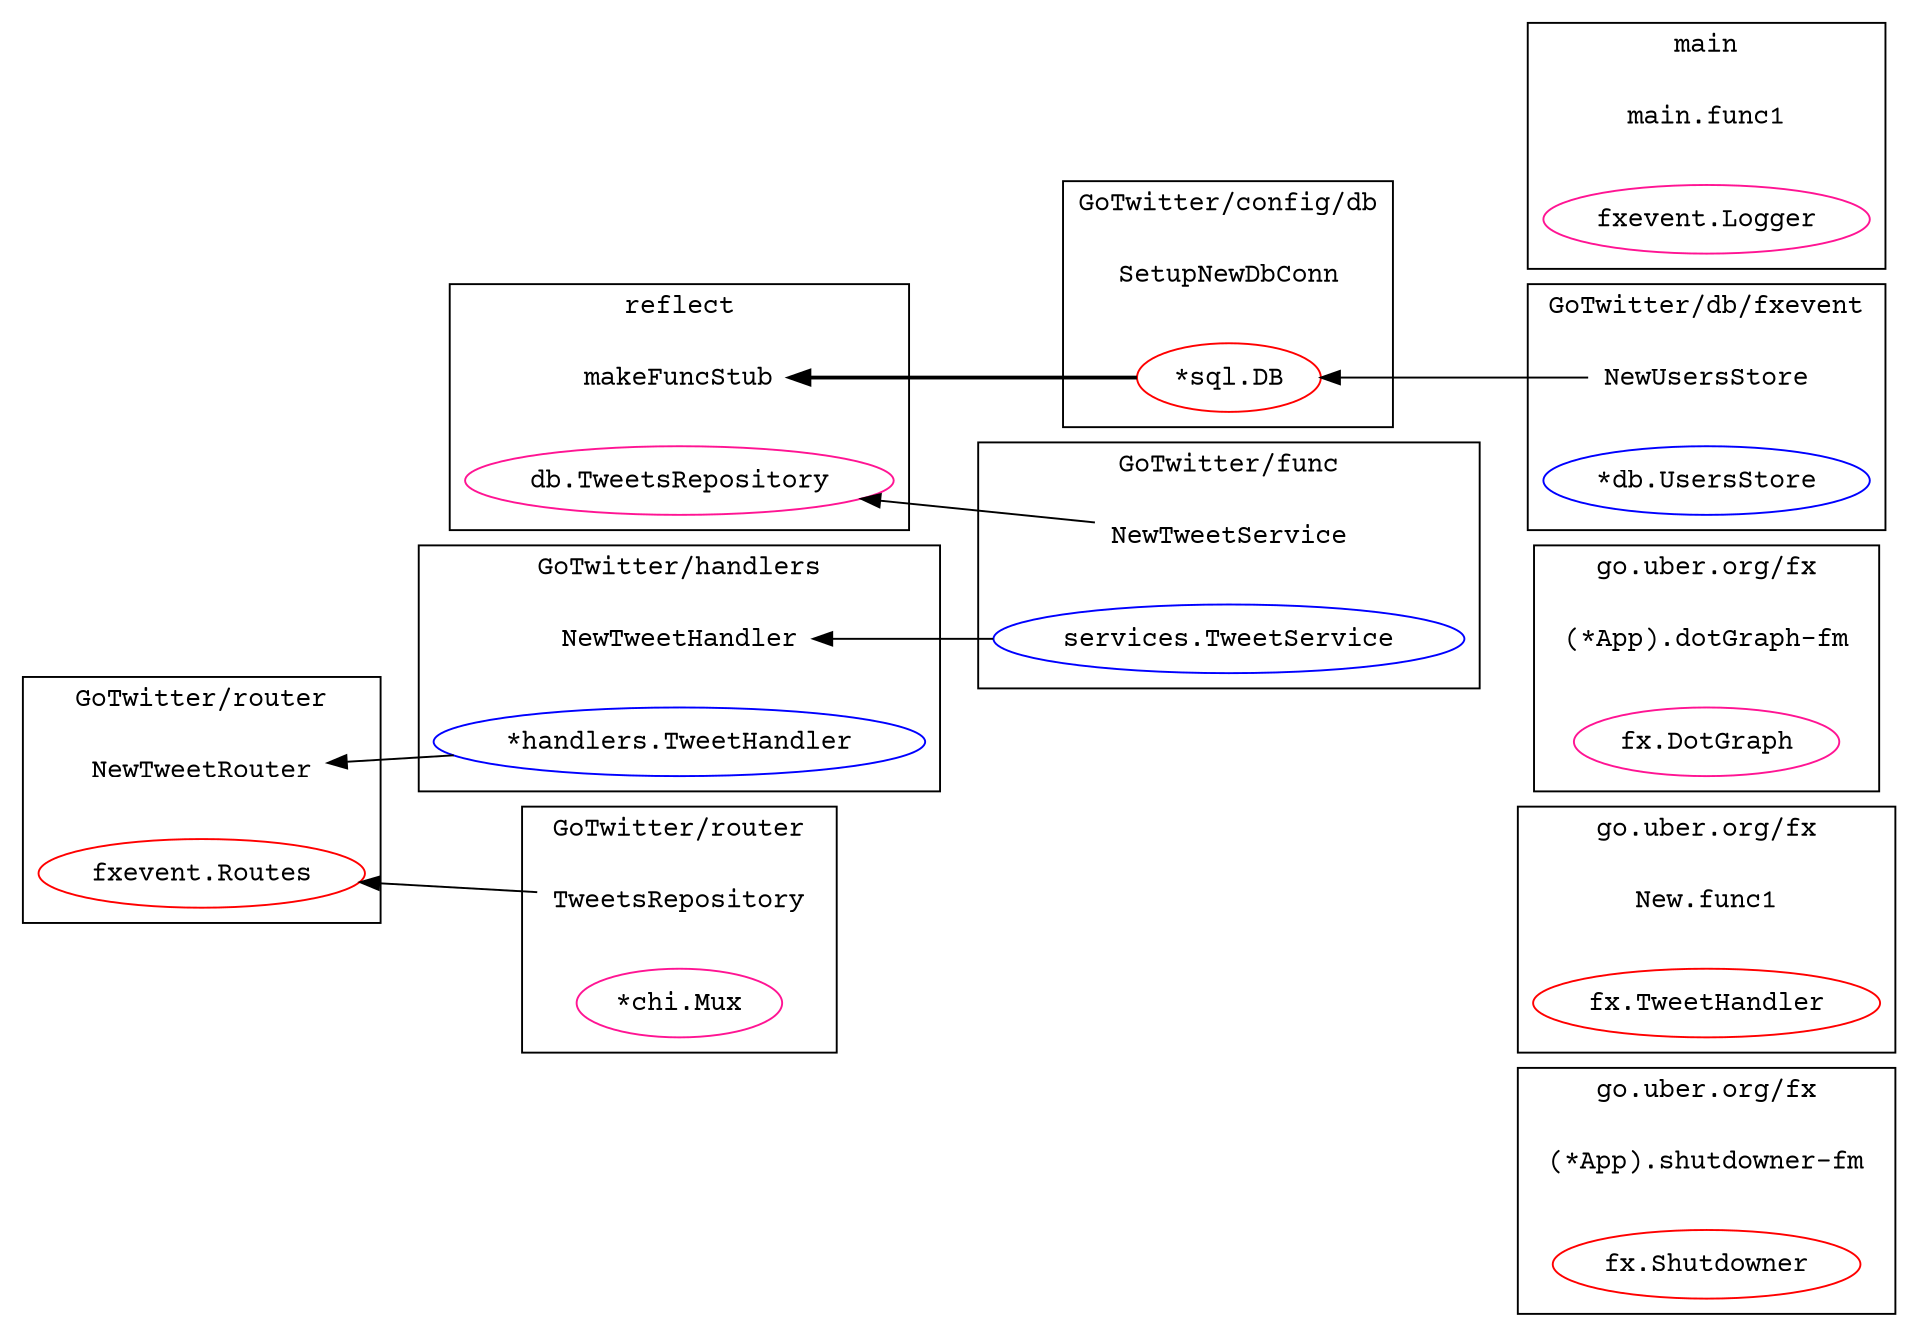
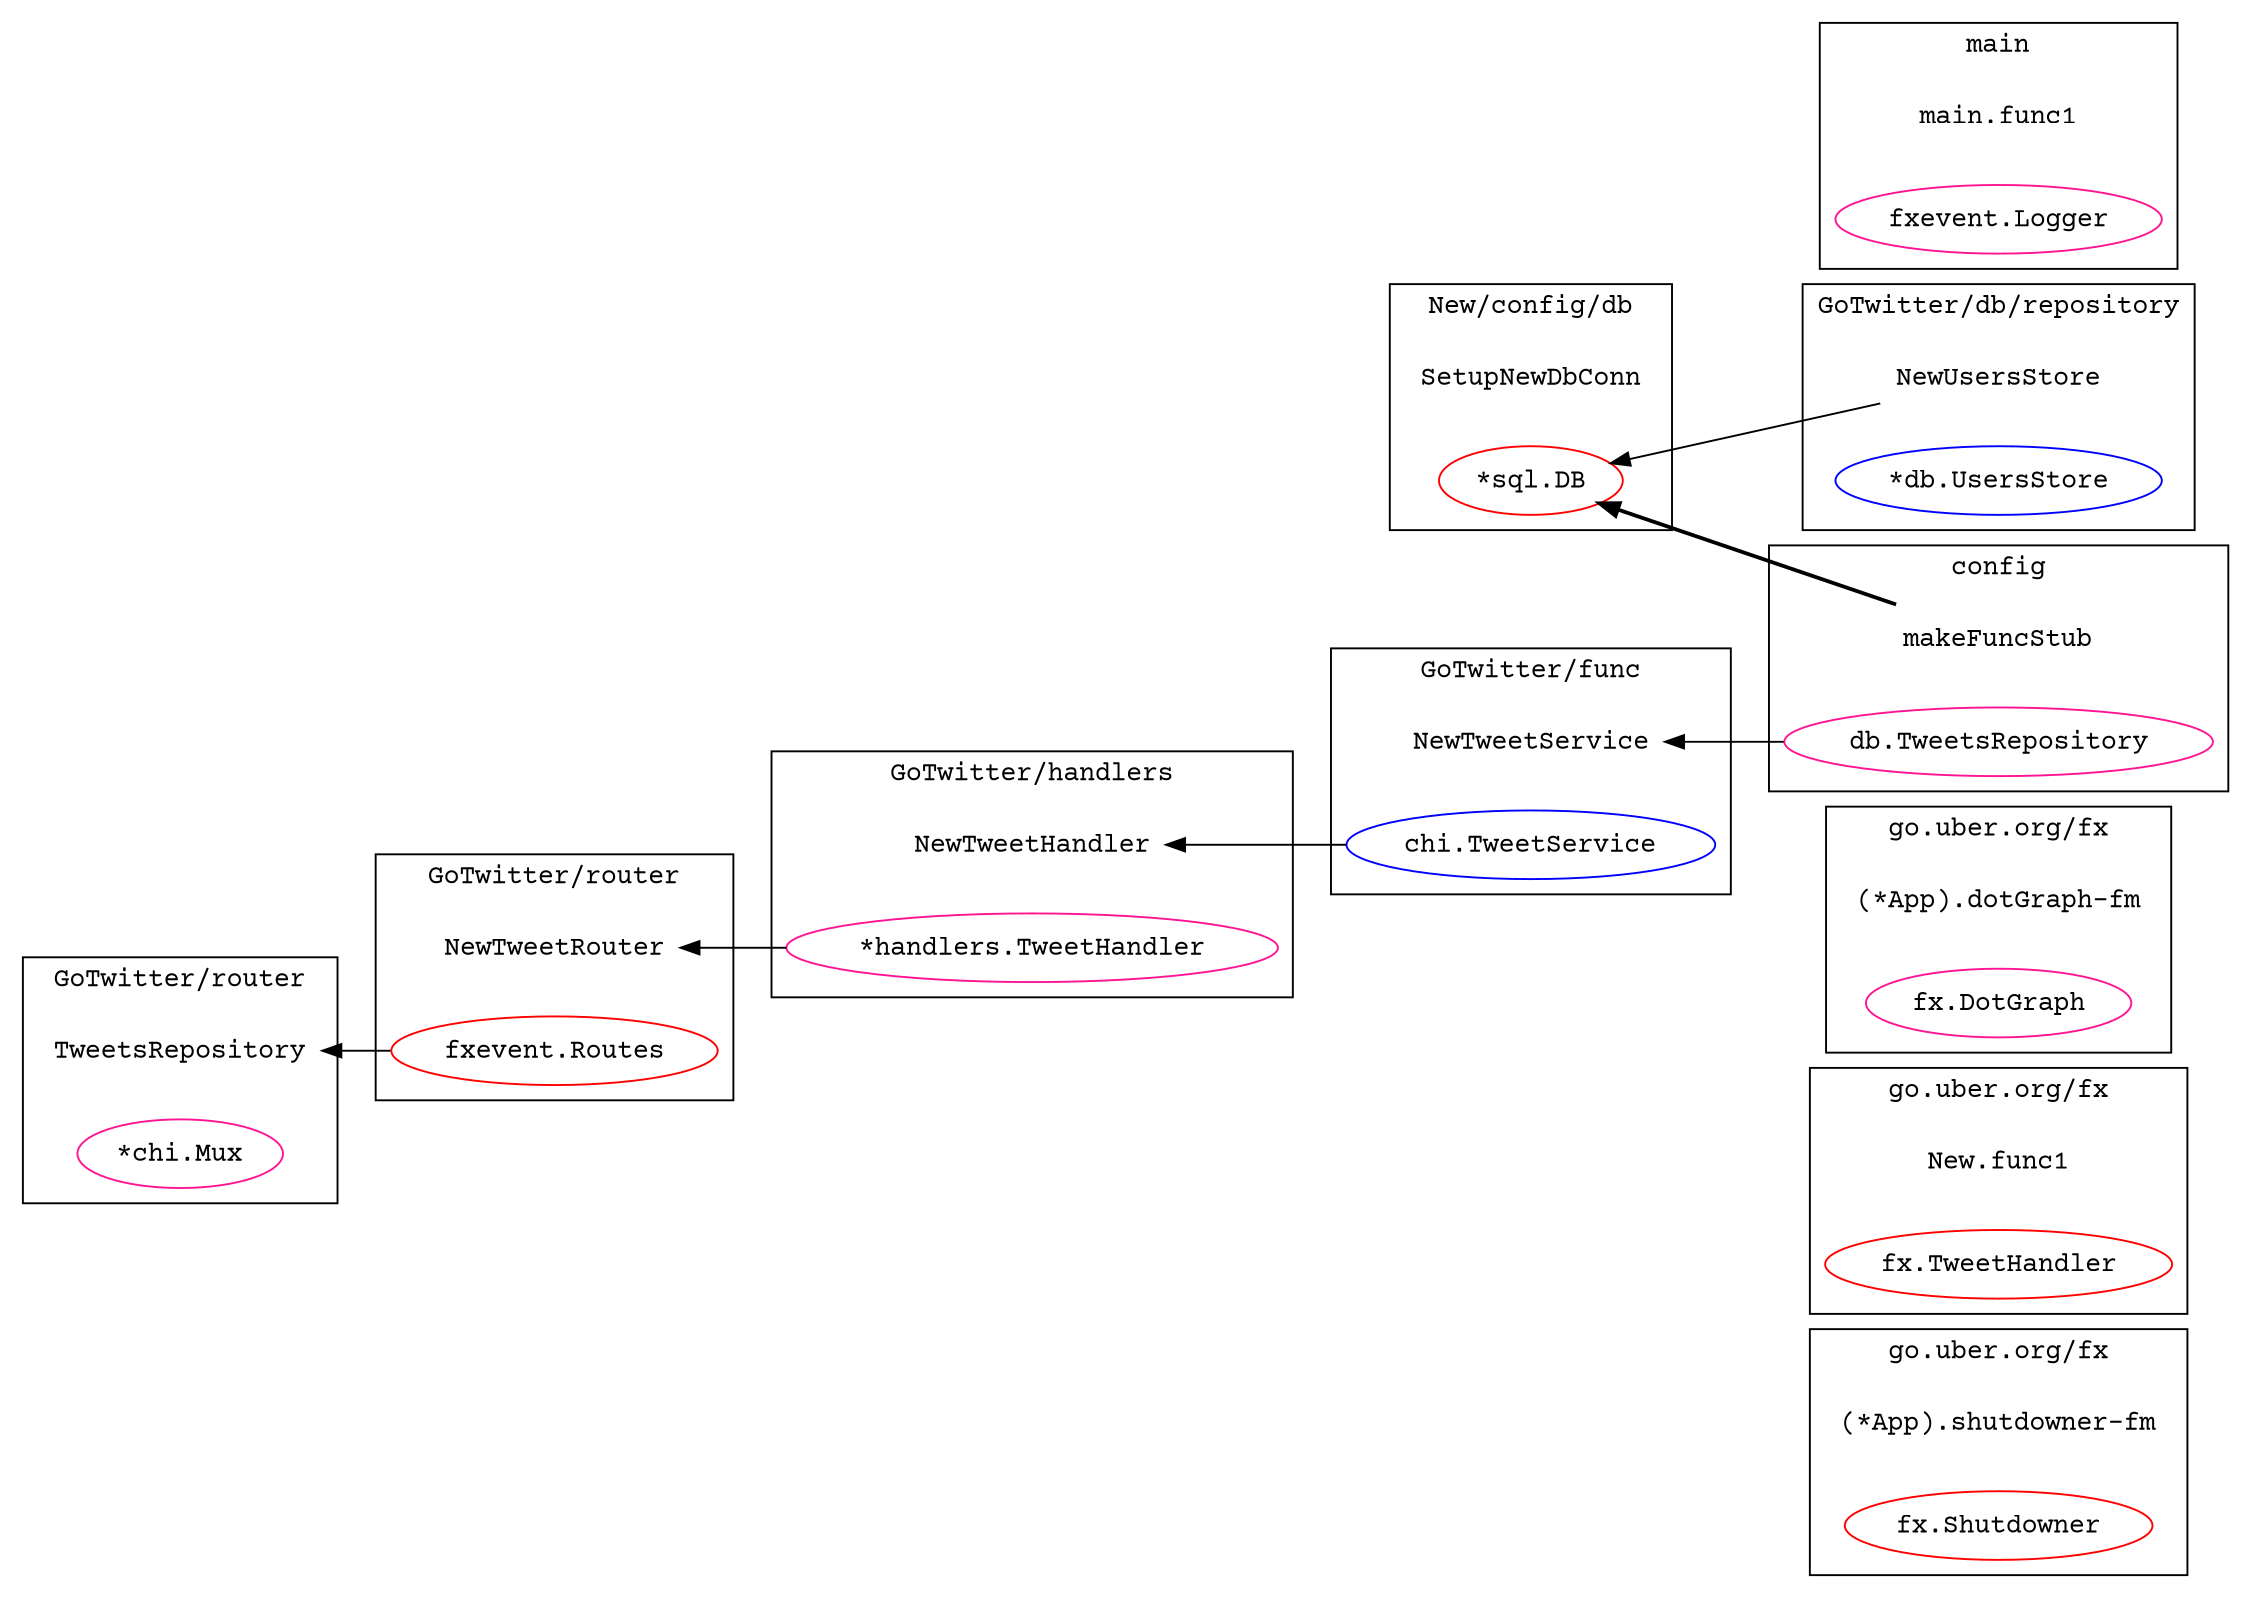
cluster "GoTwitter/config/db": label "GoTwitter/config/db" -> "New/config/db"
cluster "reflect": label "reflect" -> "config"
cluster "GoTwitter/db/fxevent": label "GoTwitter/db/fxevent" -> "GoTwitter/db/repository"
edge "*sql.DB" -> "makeFuncStub": reversed
edge "NewTweetService" -> "db.TweetsRepository": reversed
node "services.TweetService": label "services.TweetService" -> "chi.TweetService"
node "*handlers.TweetHandler": color blue -> deeppink
edge "TweetsRepository" -> "fxevent.Routes": reversed
